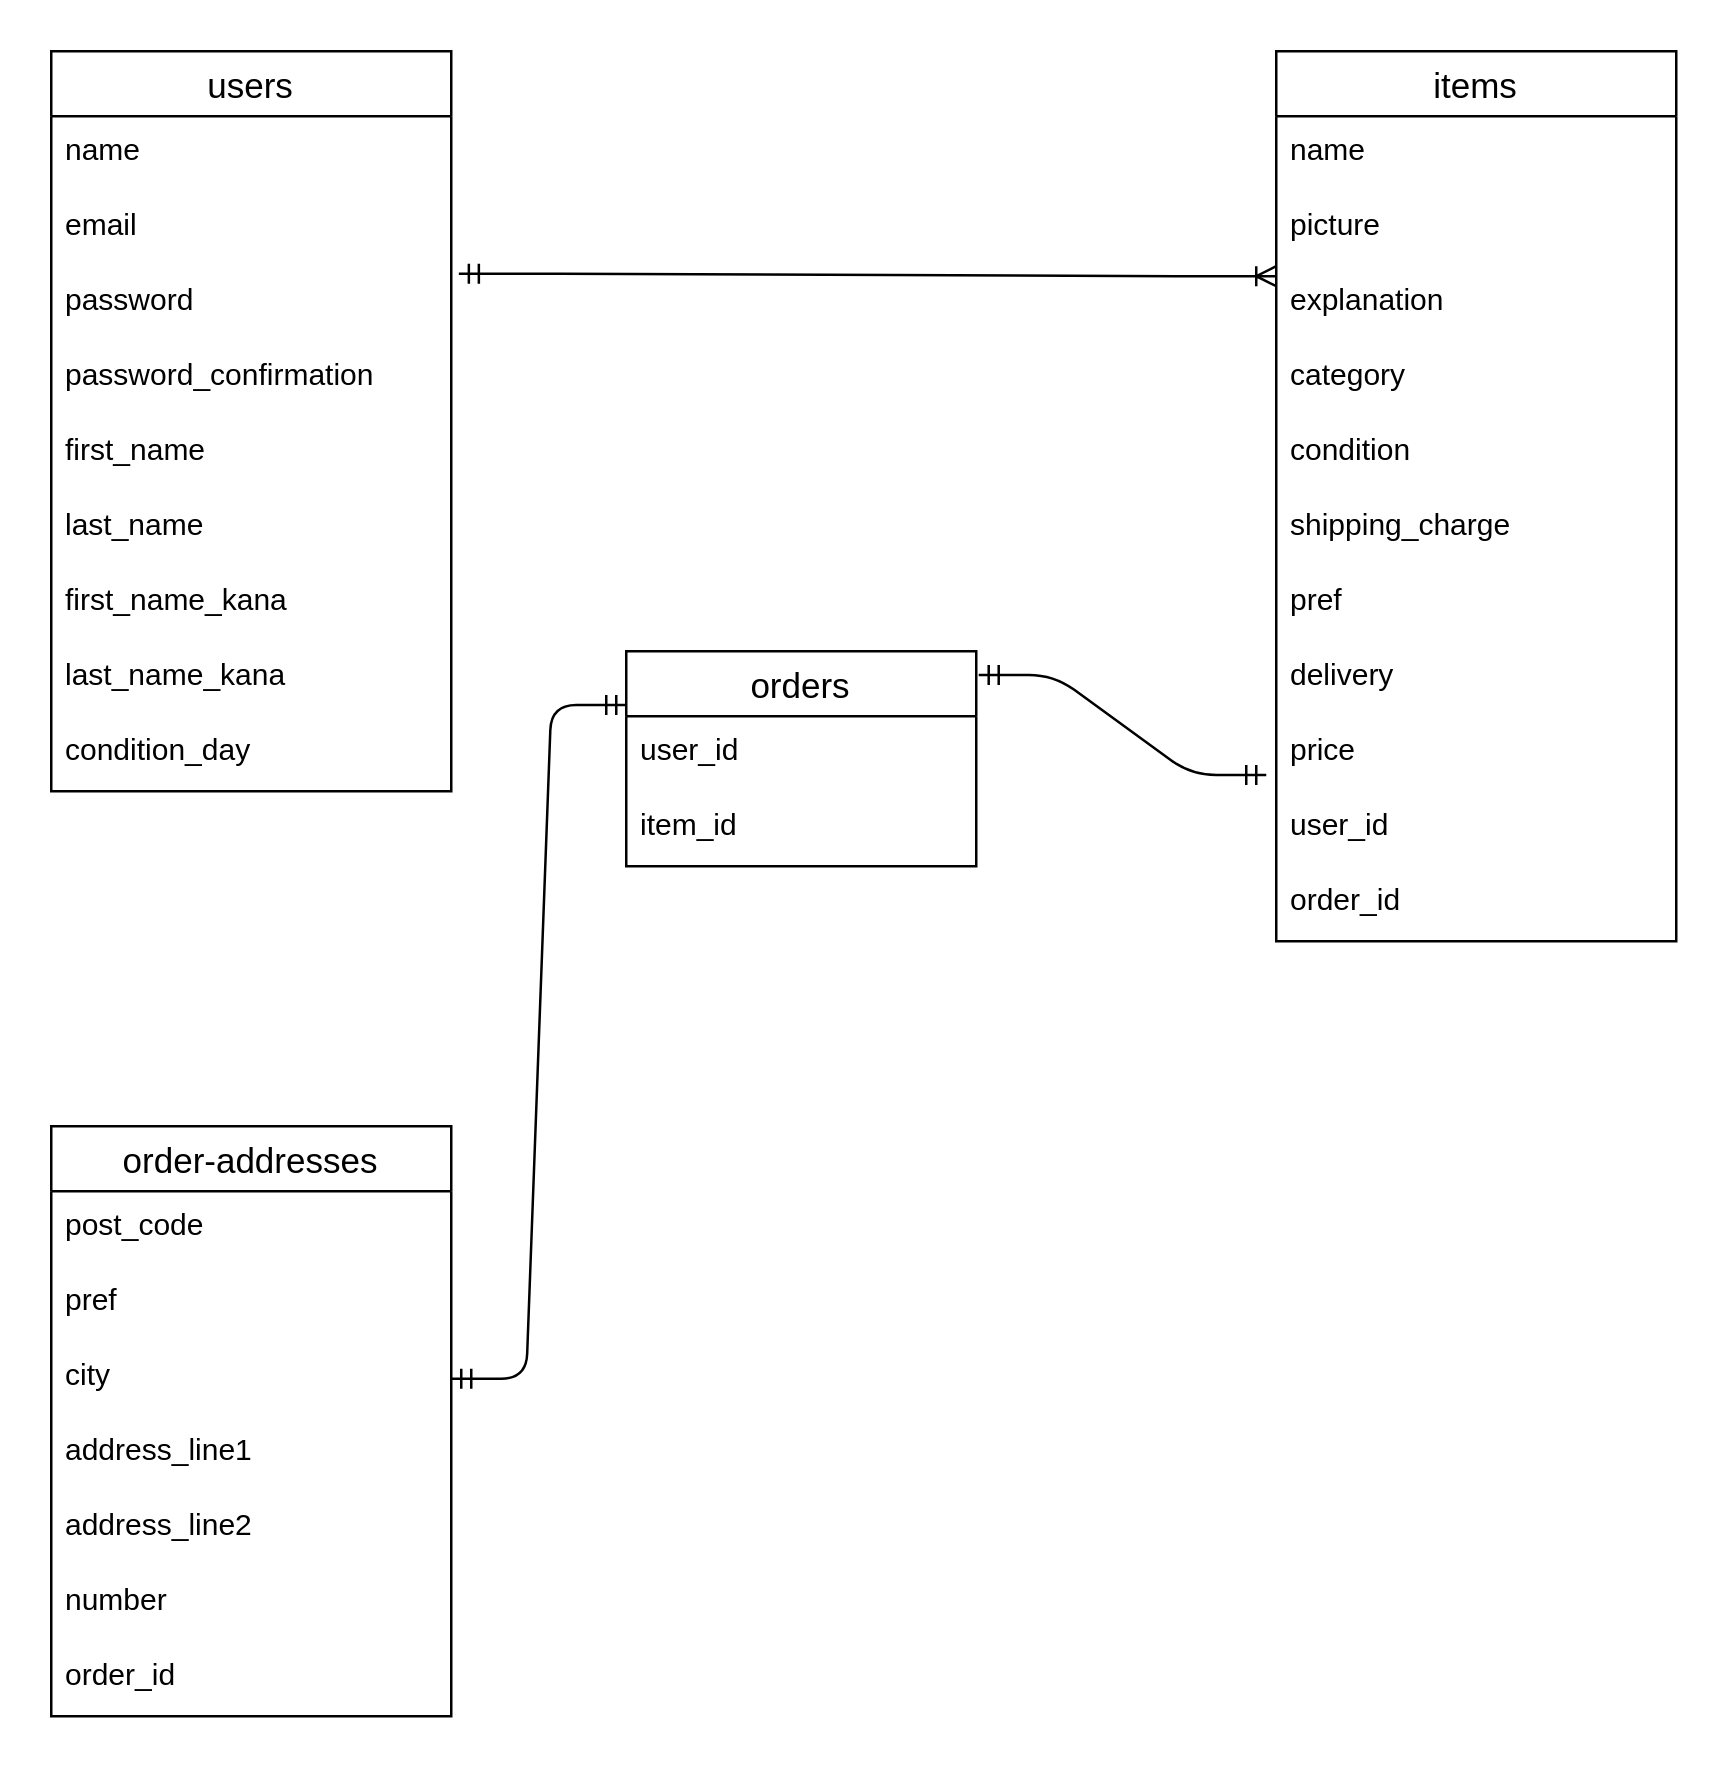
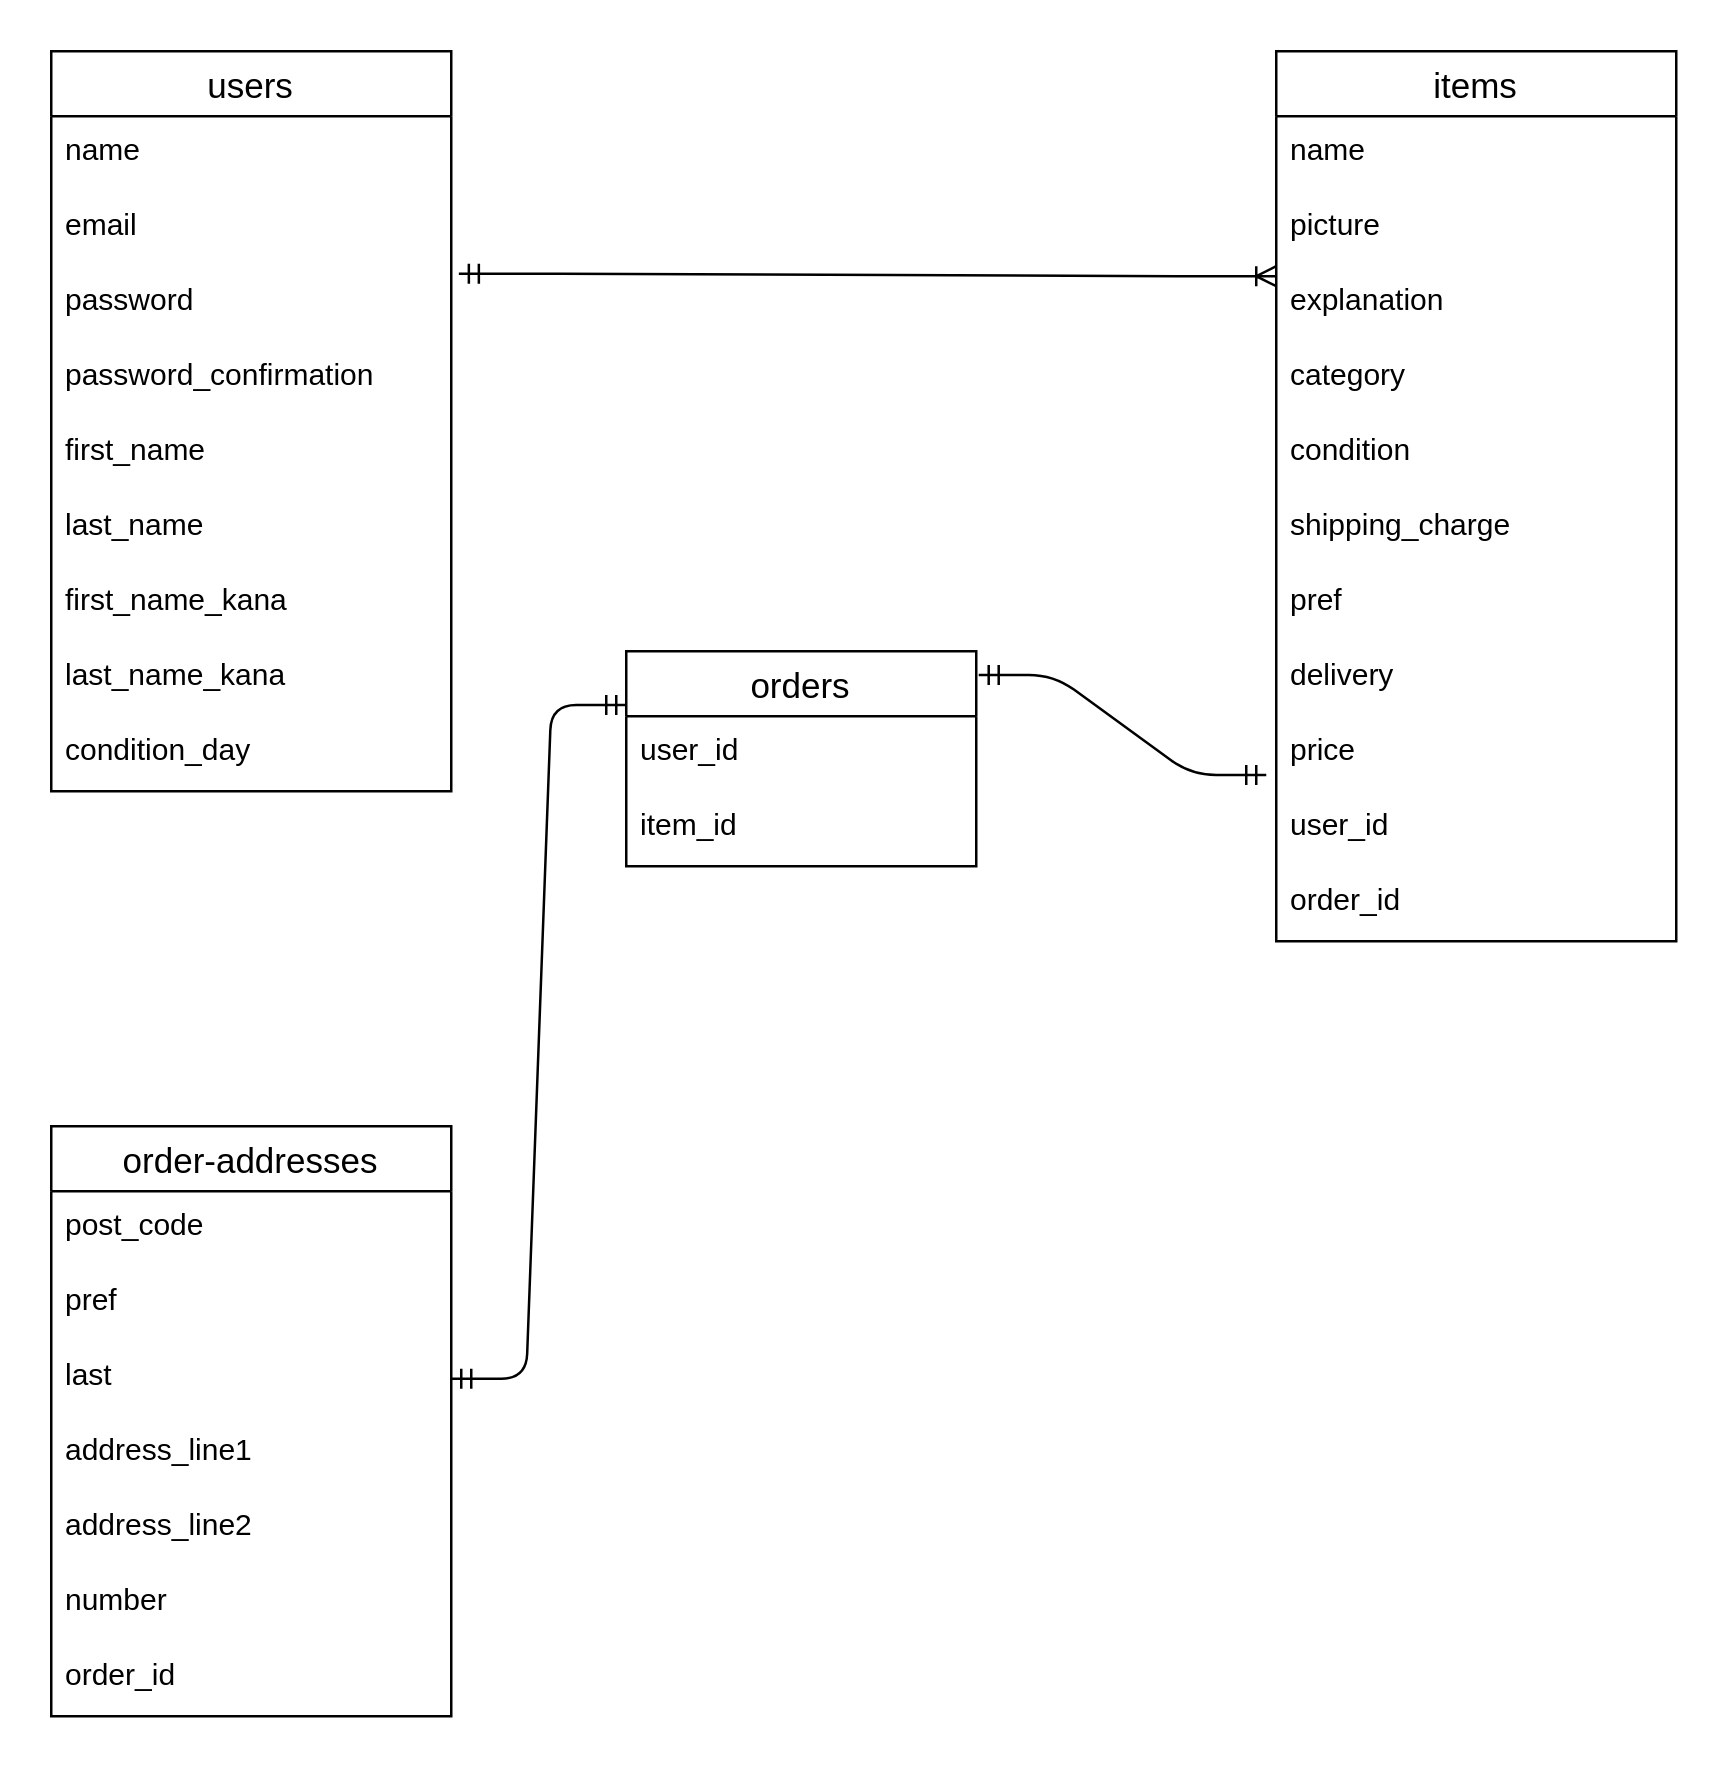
node "city": label "city" -> "last"
